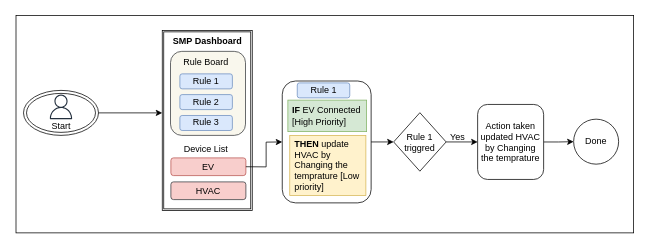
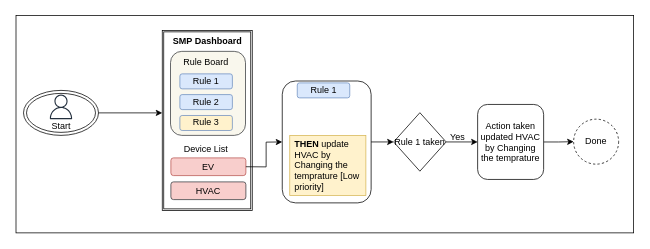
node "IF EV Connected [High Priority]": removed
node "Rule 3": fillcolor #dae8fc -> #fff2cc
node "Rule 1 triggred": label "Rule 1 triggred" -> "Rule 1 taken"
node "Done": style solid -> dashed
